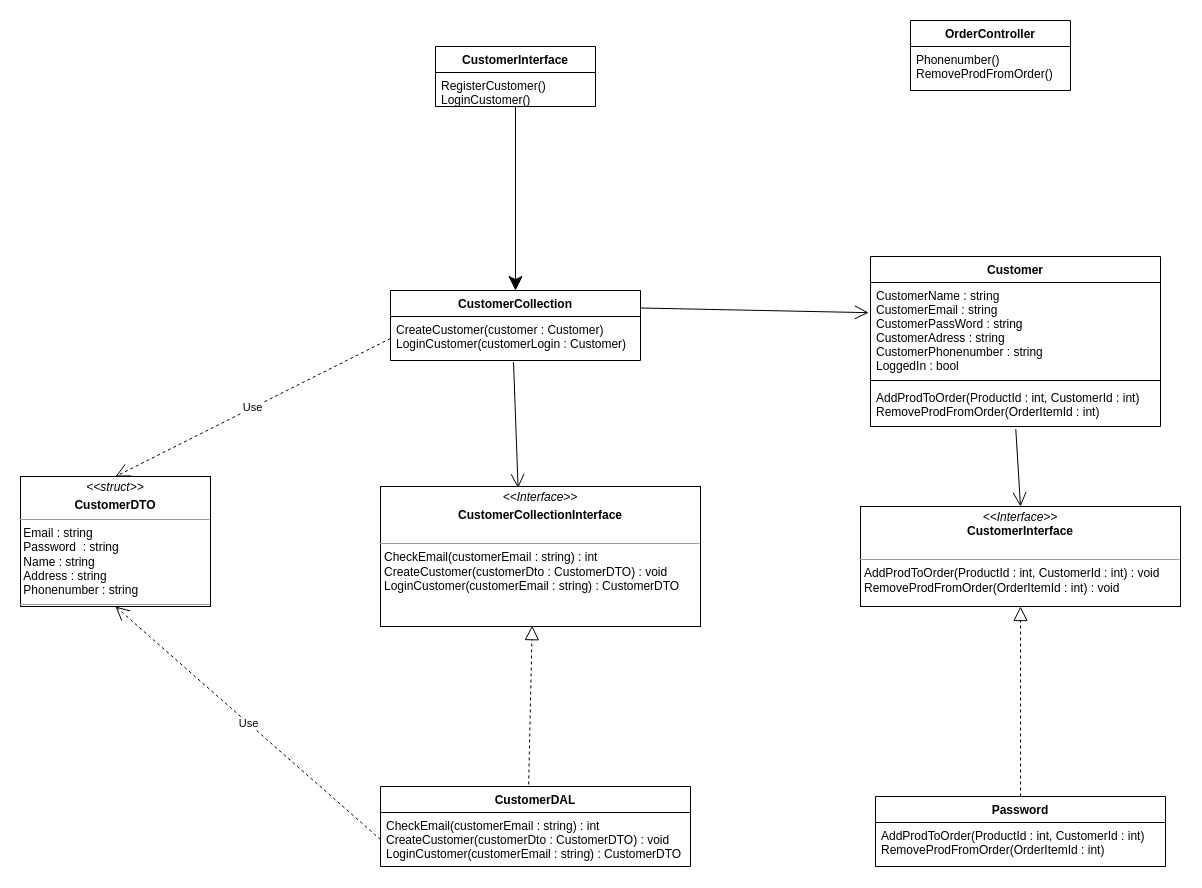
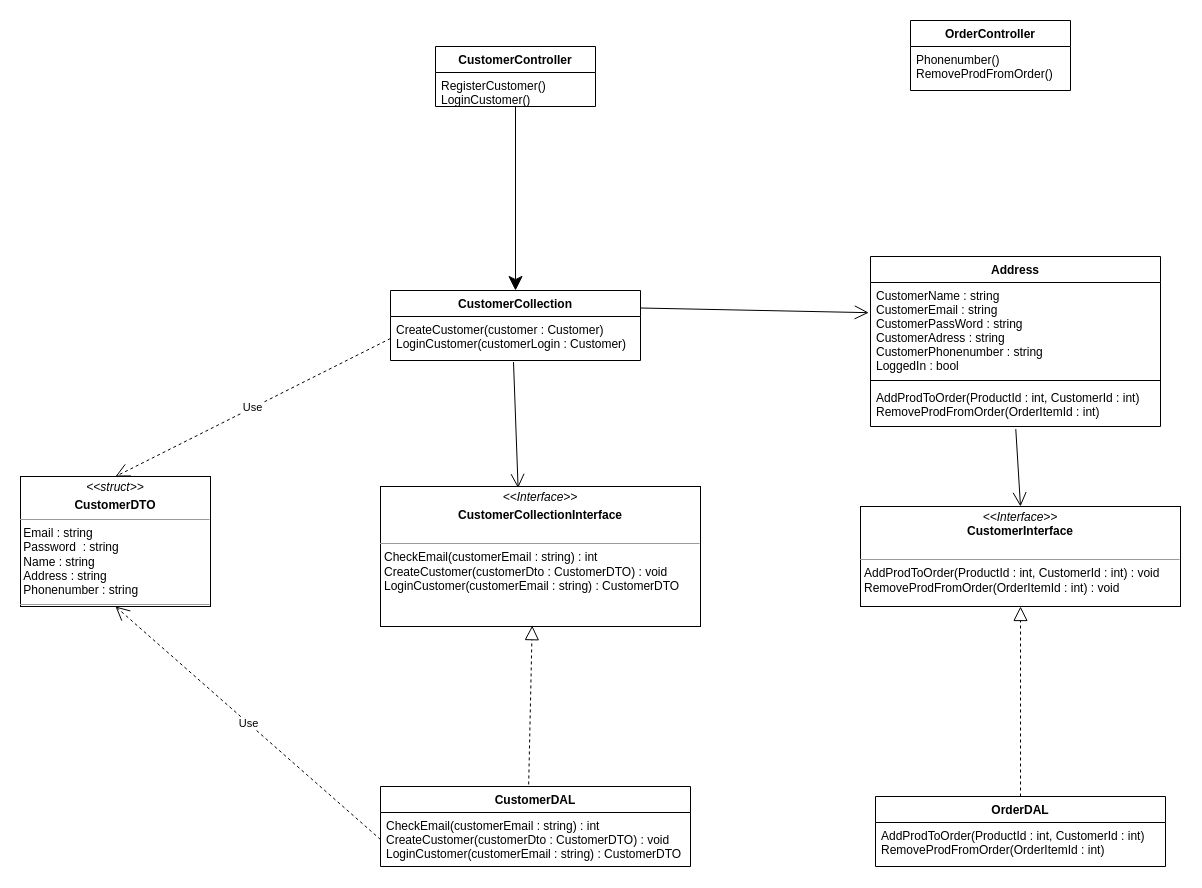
node "CustomerInterface": label "CustomerInterface" -> "CustomerController"
node "Customer": label "Customer" -> "Address"
node "Password": label "Password" -> "OrderDAL"
